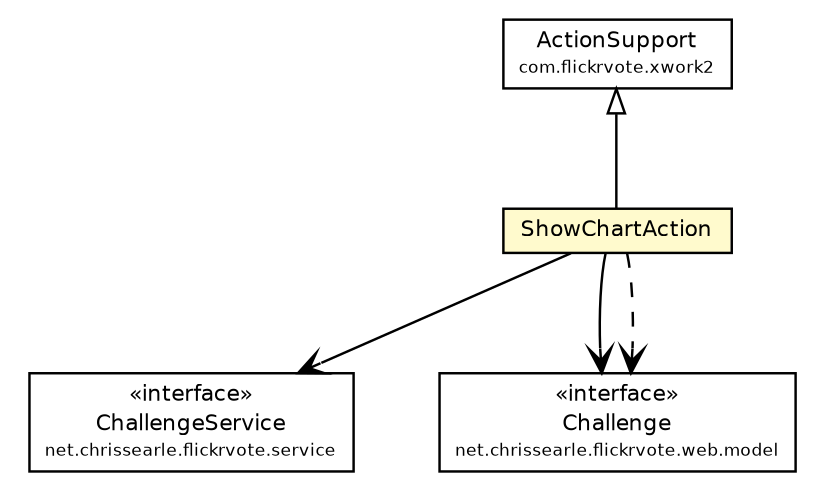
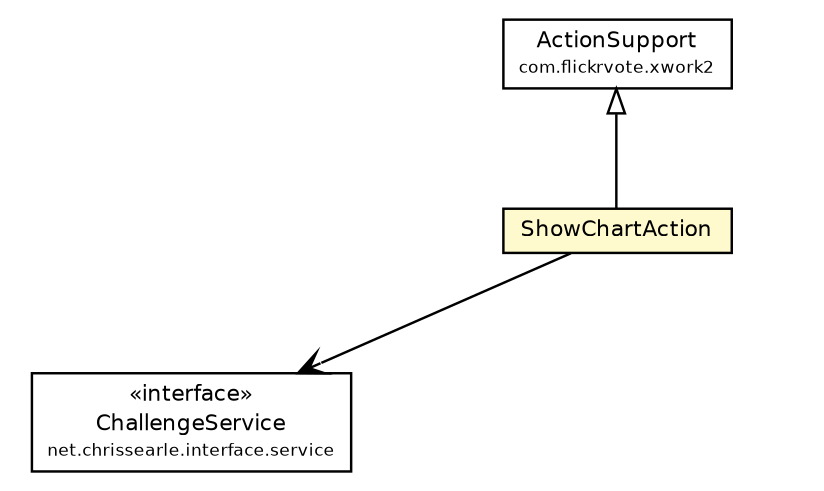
node "Challenge": removed
node "ChallengeService": text "net.chrissearle.flickrvote.service" -> "net.chrissearle.interface.service"
